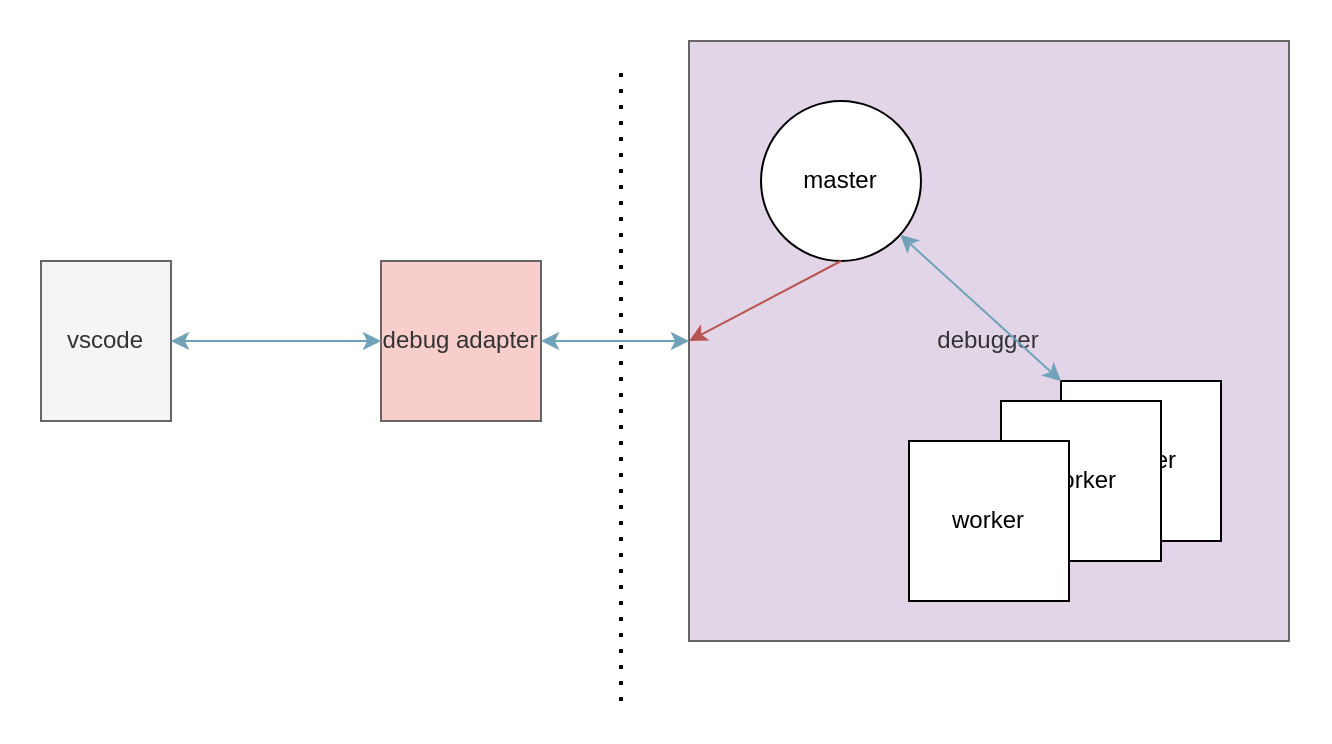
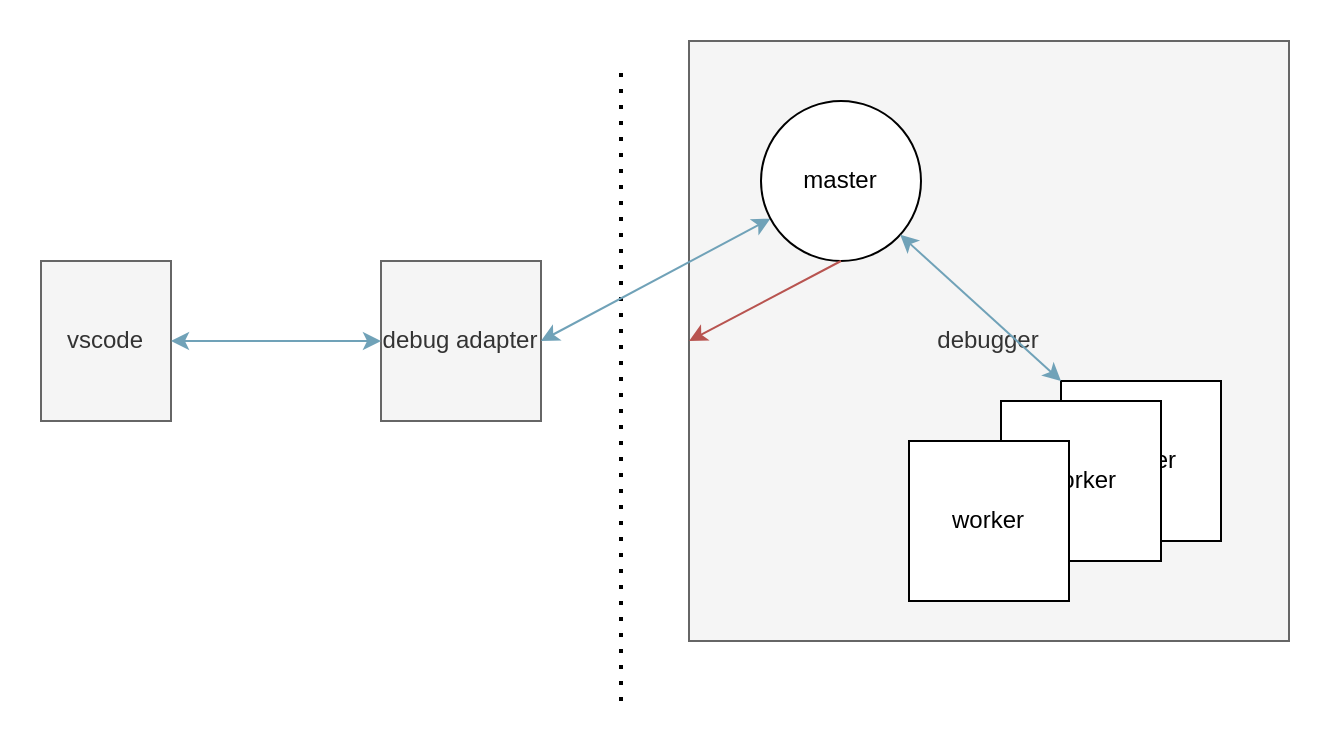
node "debug adapter": fillcolor #f8cecc -> #f5f5f5
edge "debug adapter" -- "debugger": now "debug adapter" -- "master"
node "debugger": fillcolor #e1d5e7 -> #f5f5f5
